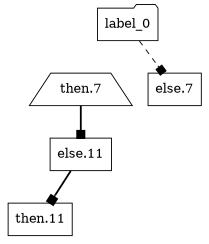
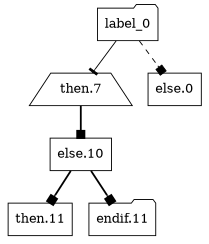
edge "label_0" -> "then.7": added
node "else.7": label "else.7" -> "else.0"
node "else.11": label "else.11" -> "else.10"
node "endif.11": added
